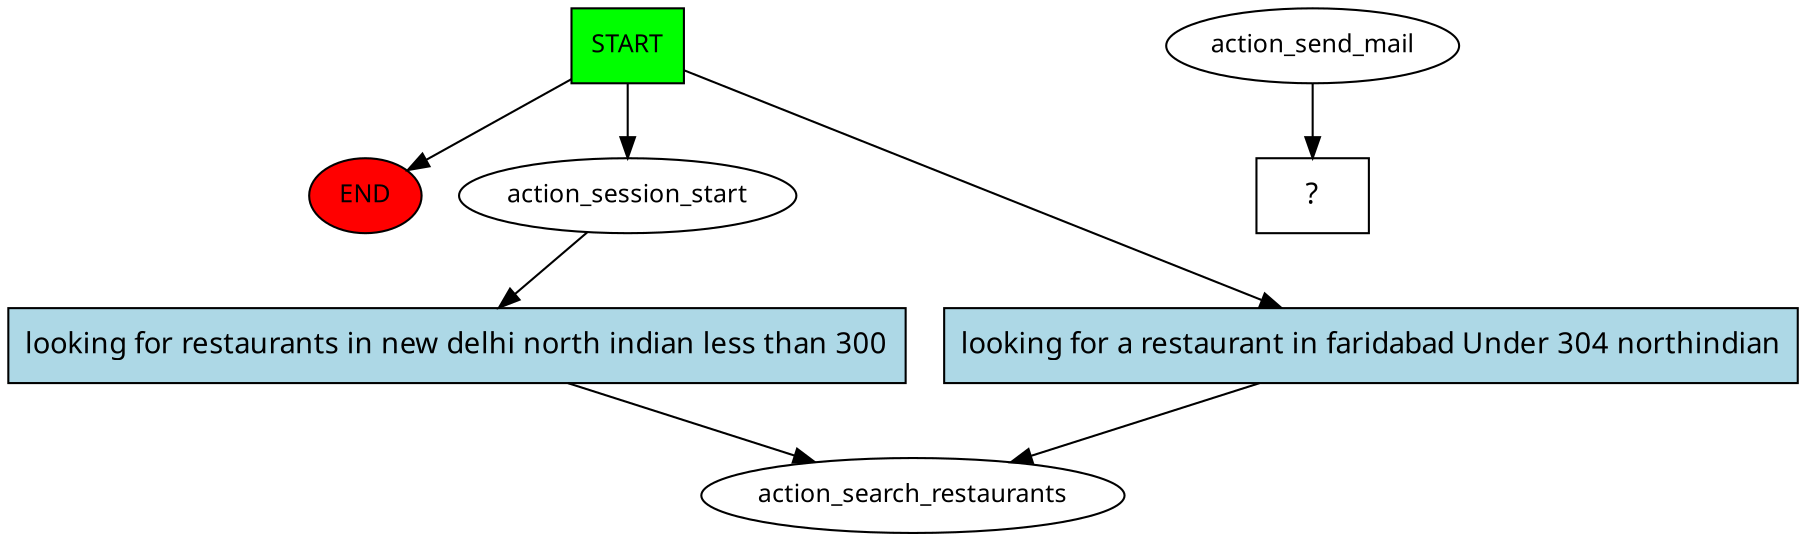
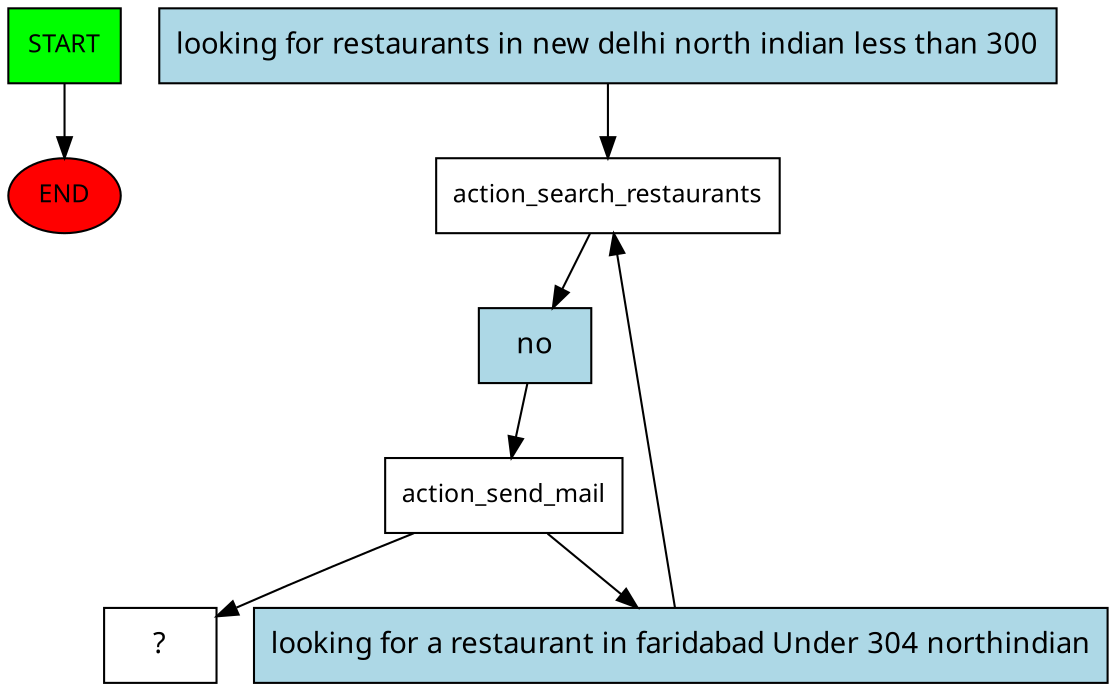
node "action_send_mail": shape ellipse -> box
edge "START" -> "looking for a restaurant in faridabad Under 304 northindian": now "action_send_mail" -> "looking for a restaurant in faridabad Under 304 northindian"
node "action_session_start": removed
node "no": added
node "action_search_restaurants": shape ellipse -> box
